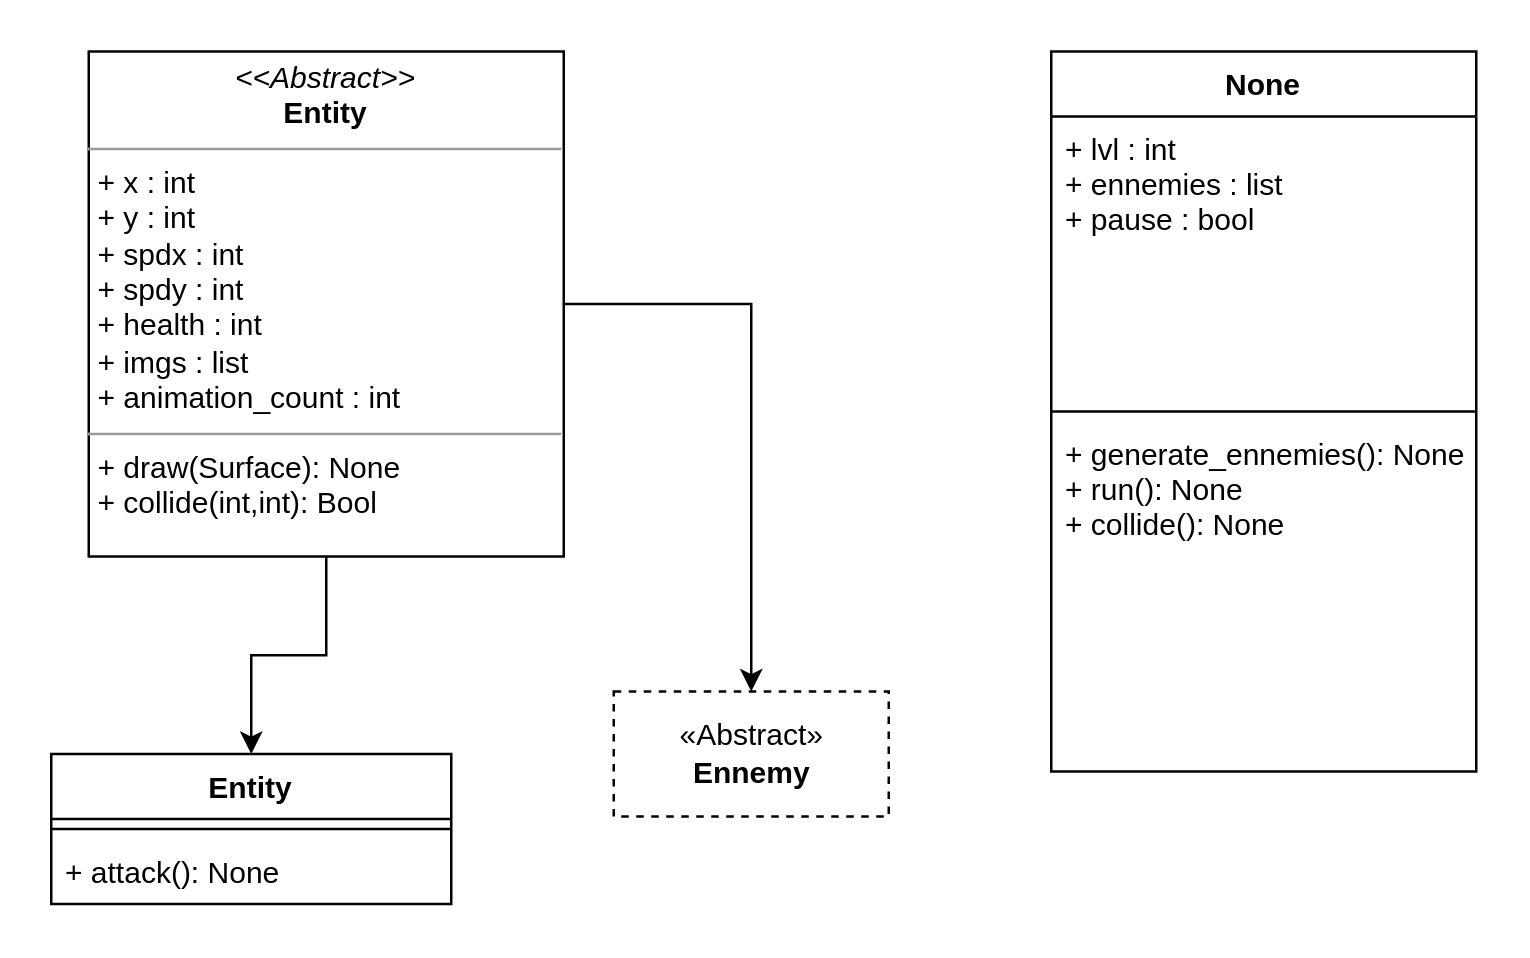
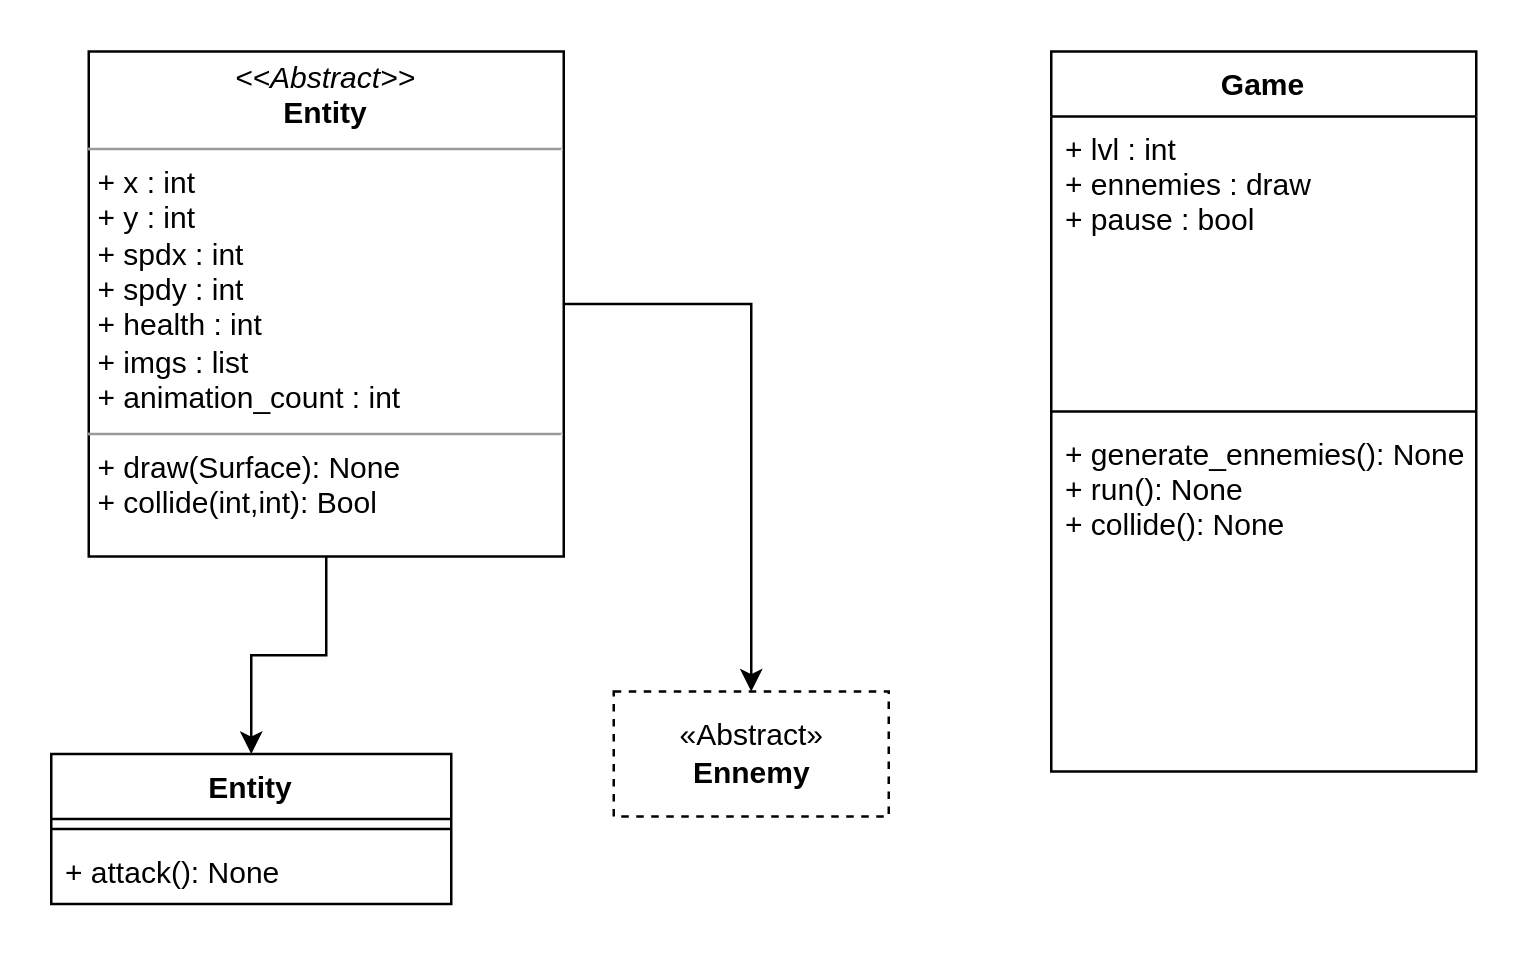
node "None": label "None" -> "Game"
node "+ lvl : int + ennemies : list + pause : bool": label "+ lvl : int + ennemies : list + pause : bool" -> "+ lvl : int + ennemies : draw + pause : bool"
